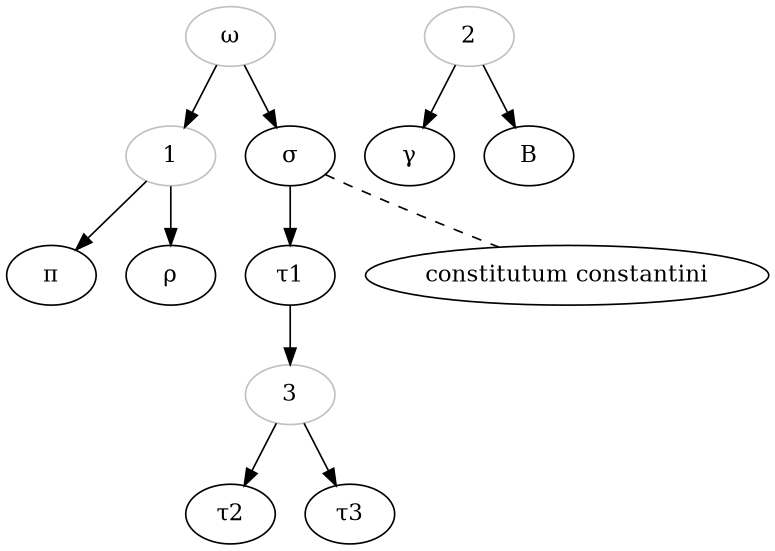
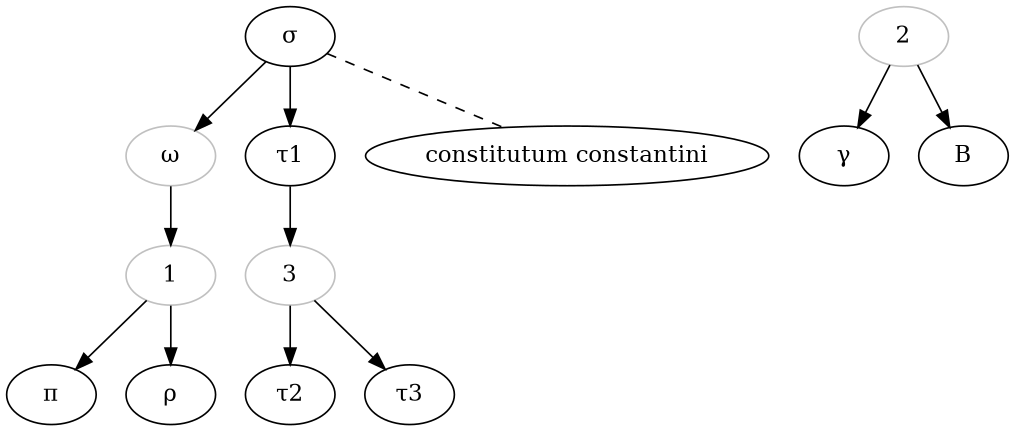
edge "ω" -> "σ": reversed
